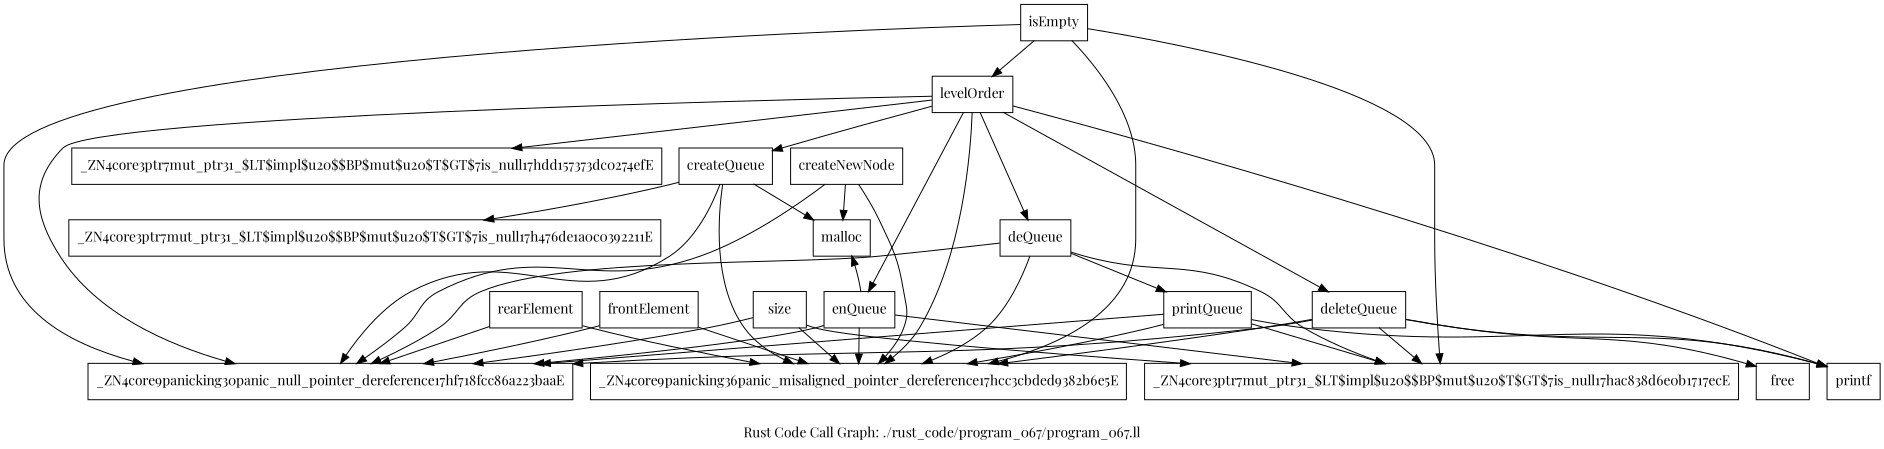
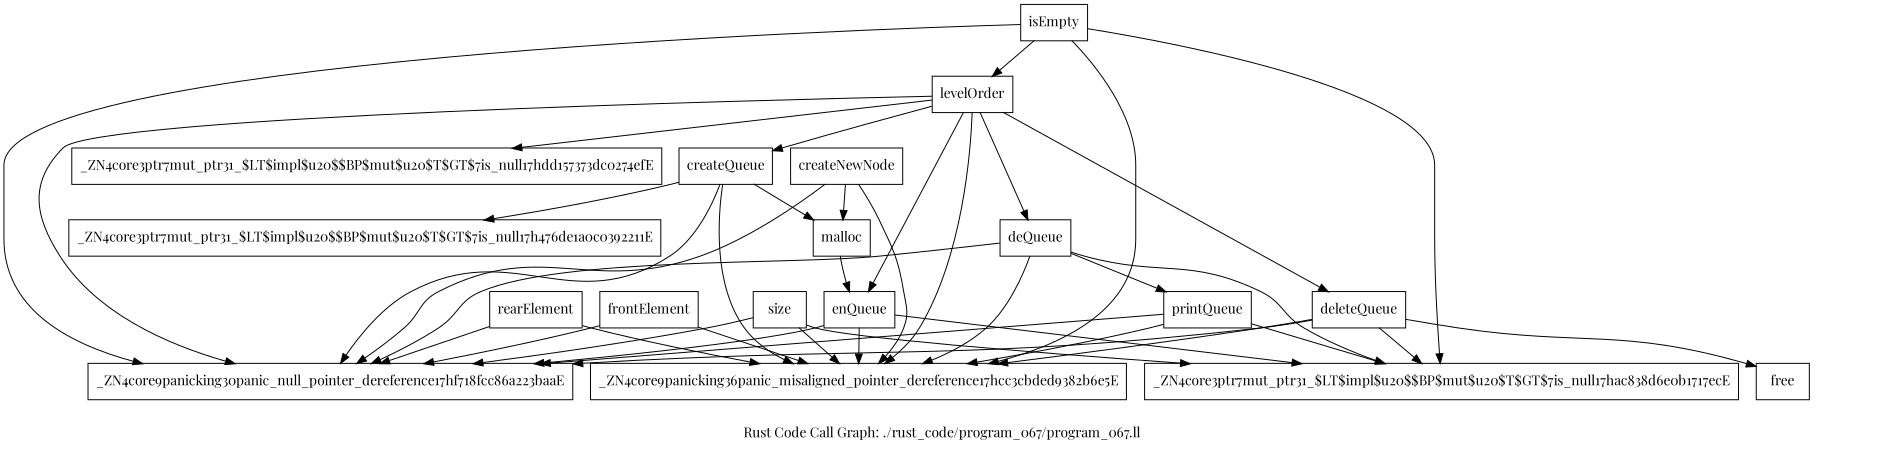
edge "enQueue" -> "malloc": reversed
node "printf": removed
